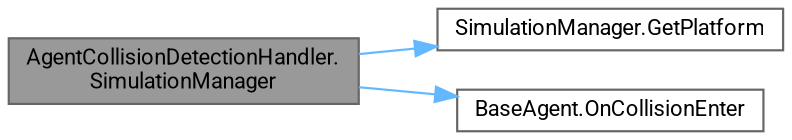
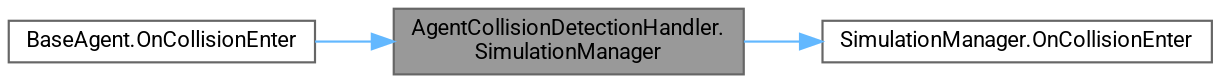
node "SimulationManager.GetPlatform": label "SimulationManager.GetPlatform" -> "SimulationManager.OnCollisionEnter"
edge "AgentCollisionDetectionHandler. SimulationManager" -> "BaseAgent.OnCollisionEnter": reversed
